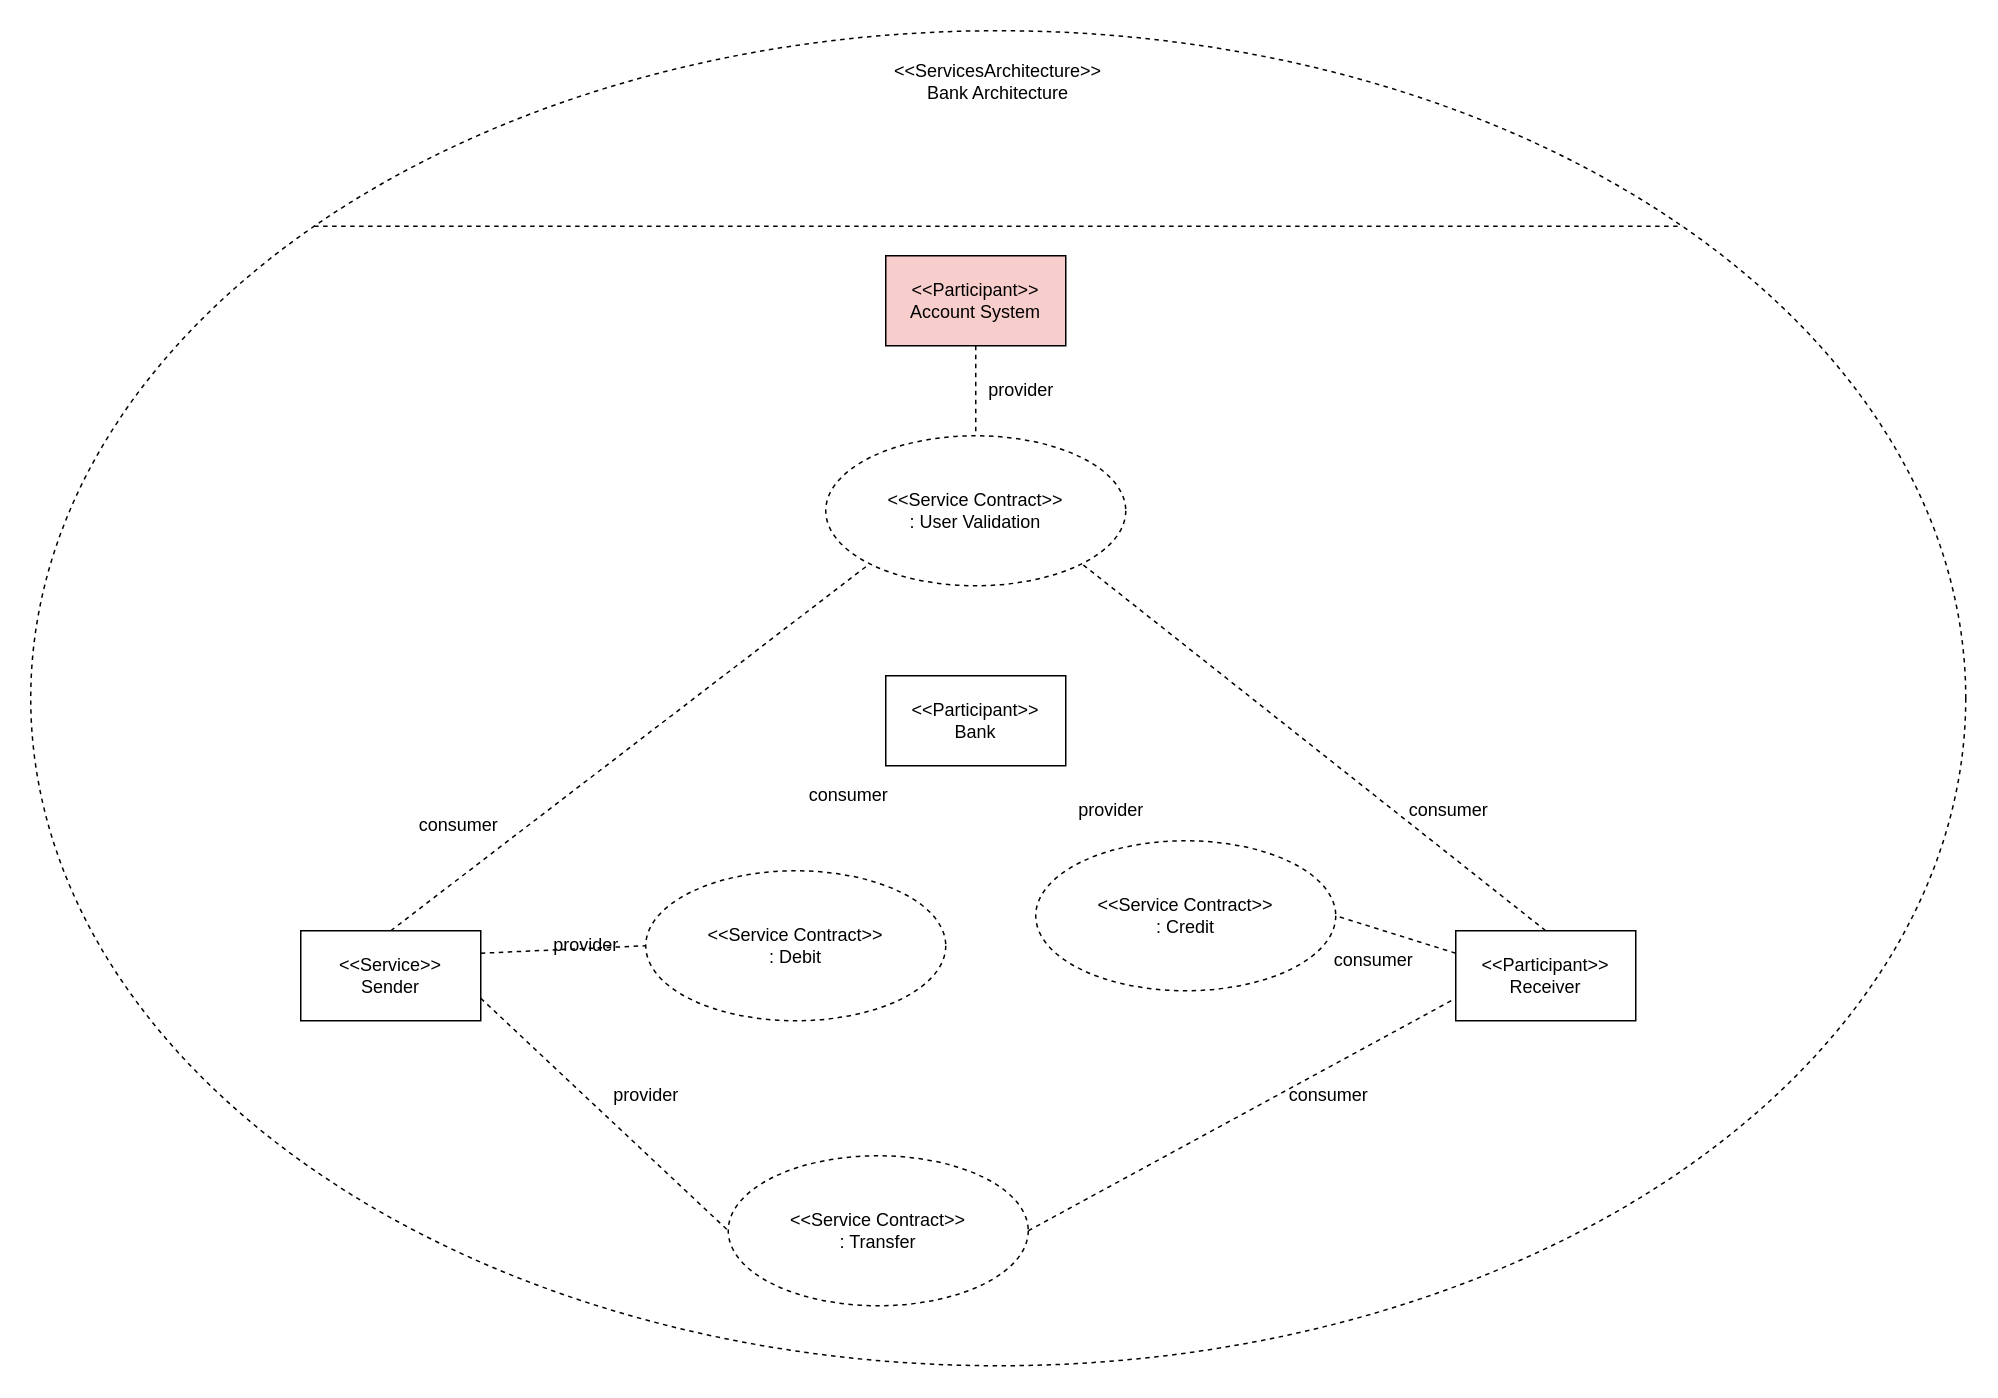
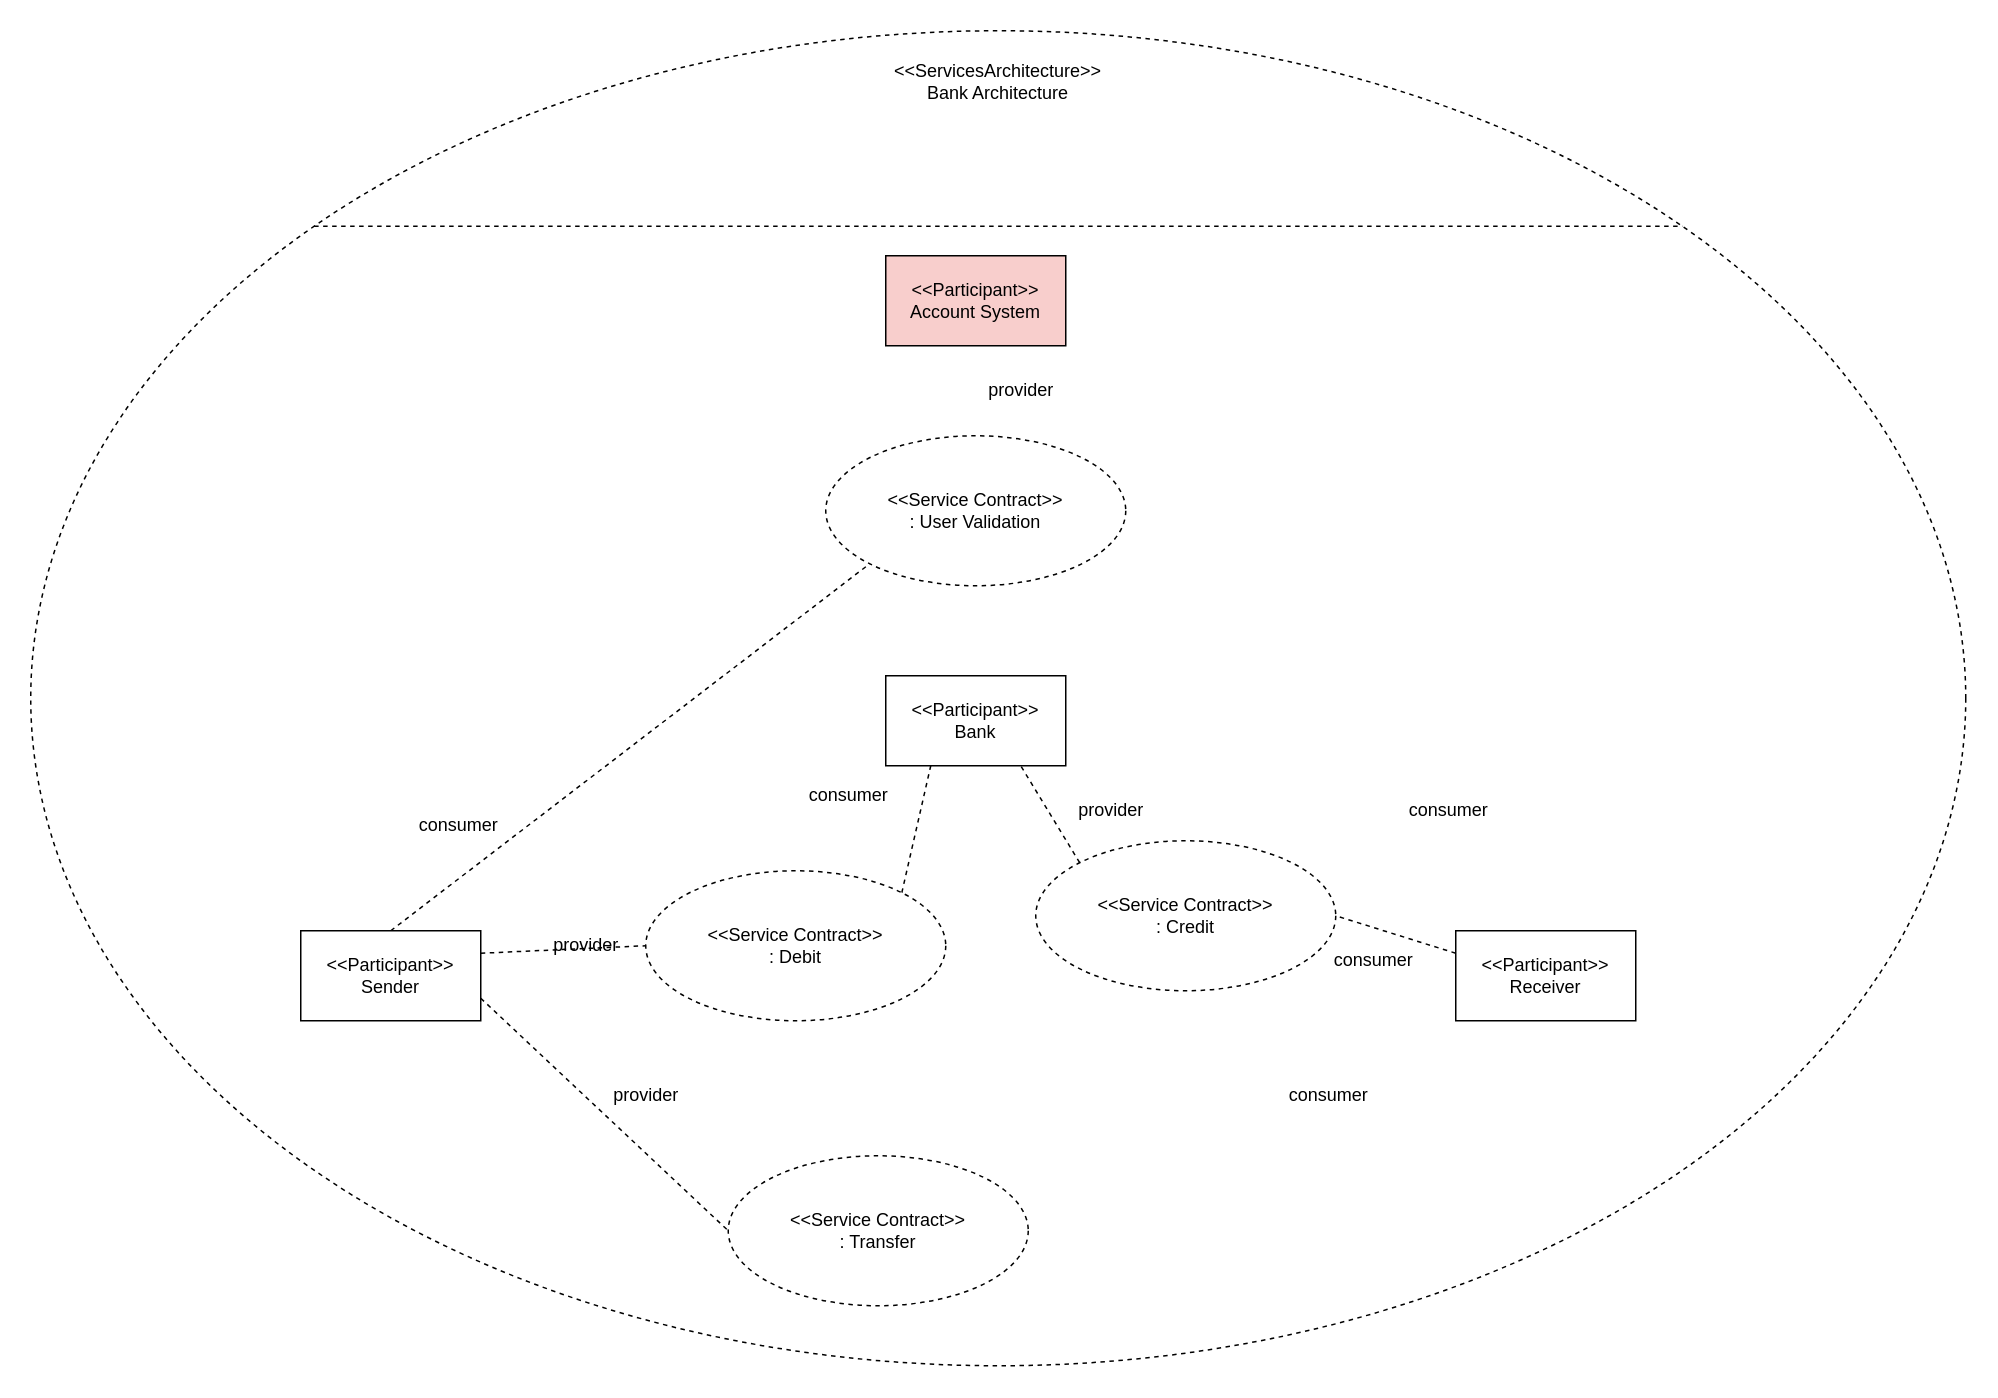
edge "<<Participant>> Account System" -- "<<Service Contract>> : User Validation": removed
edge "<<Service Contract>> : User Validation" -- "<<Participant>> Receiver": removed
edge "<<Participant>> Bank" -- "<<Service Contract>> : Credit": added
edge "<<Participant>> Bank" -- "<<Service Contract>> : Debit": added
node "<<Service>> Sender": label "<<Service>> Sender" -> "<<Participant>> Sender"
edge "<<Participant>> Receiver" -- "<<Service Contract>> : Transfer": removed
